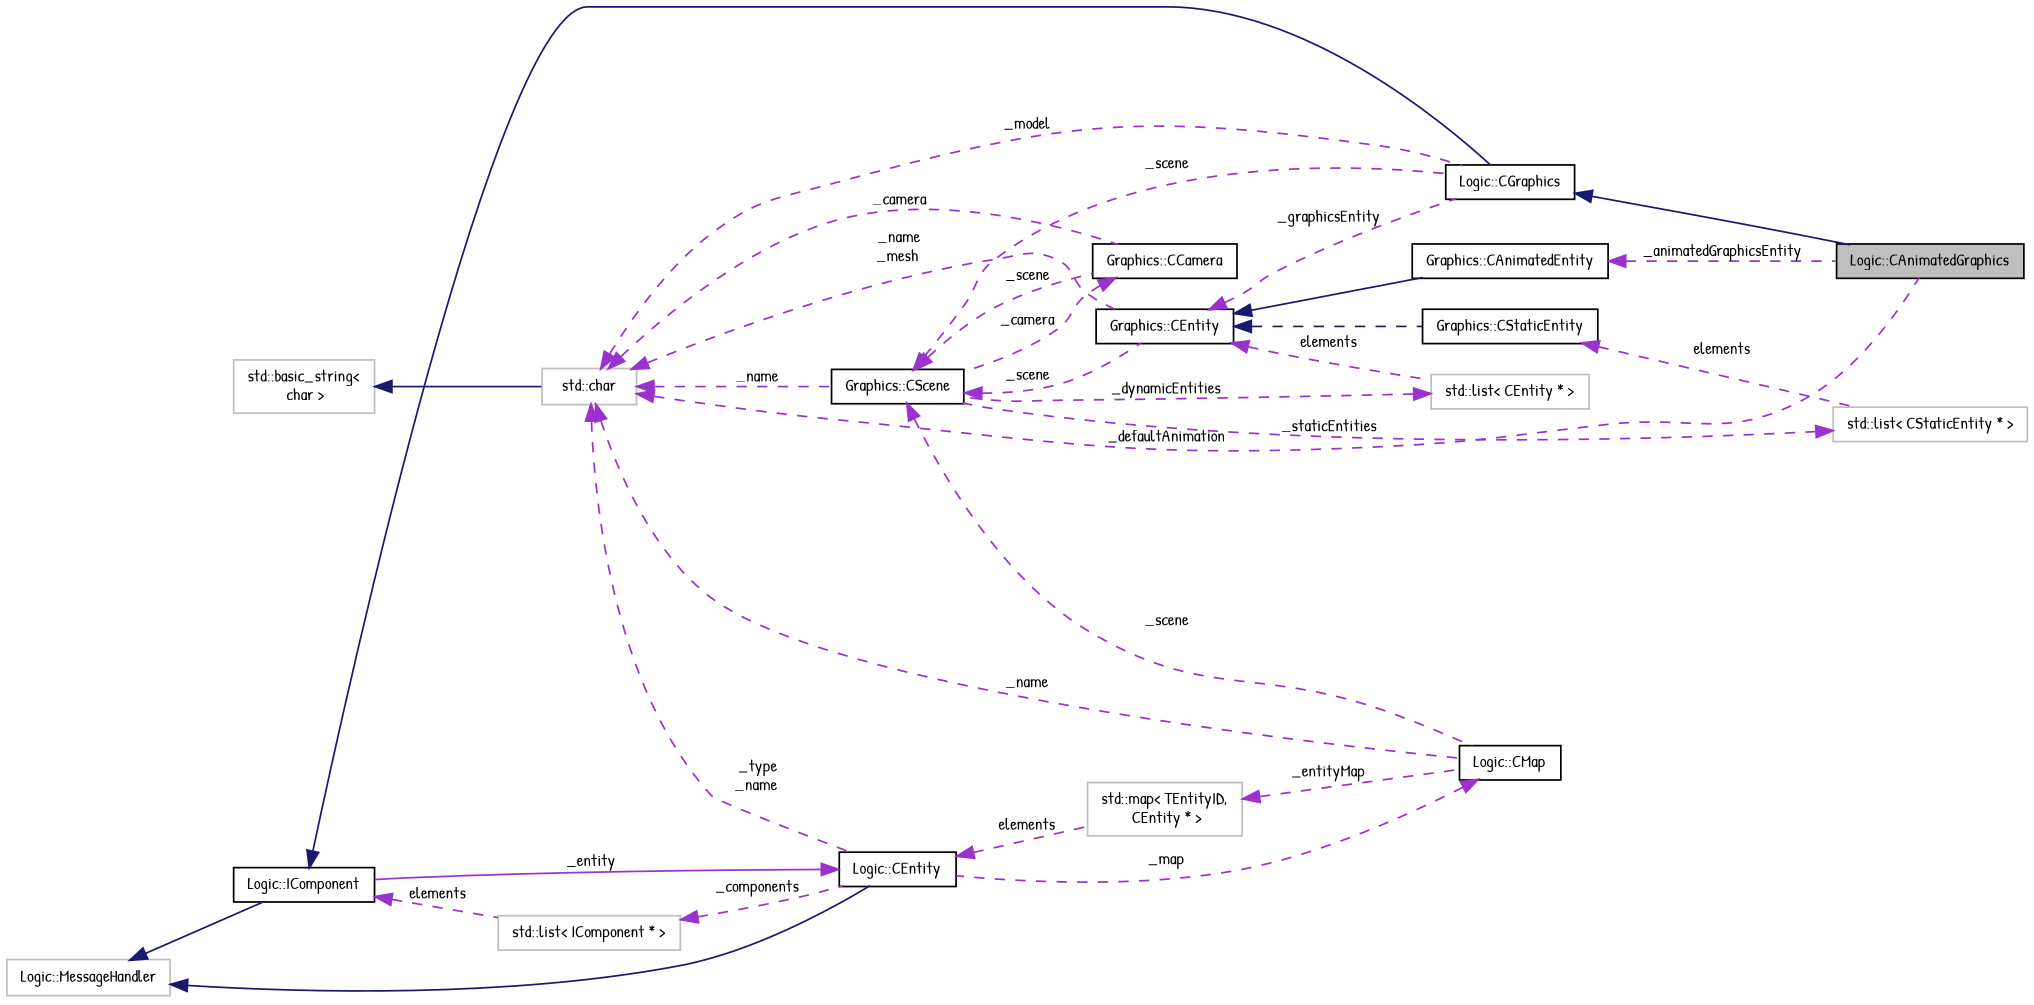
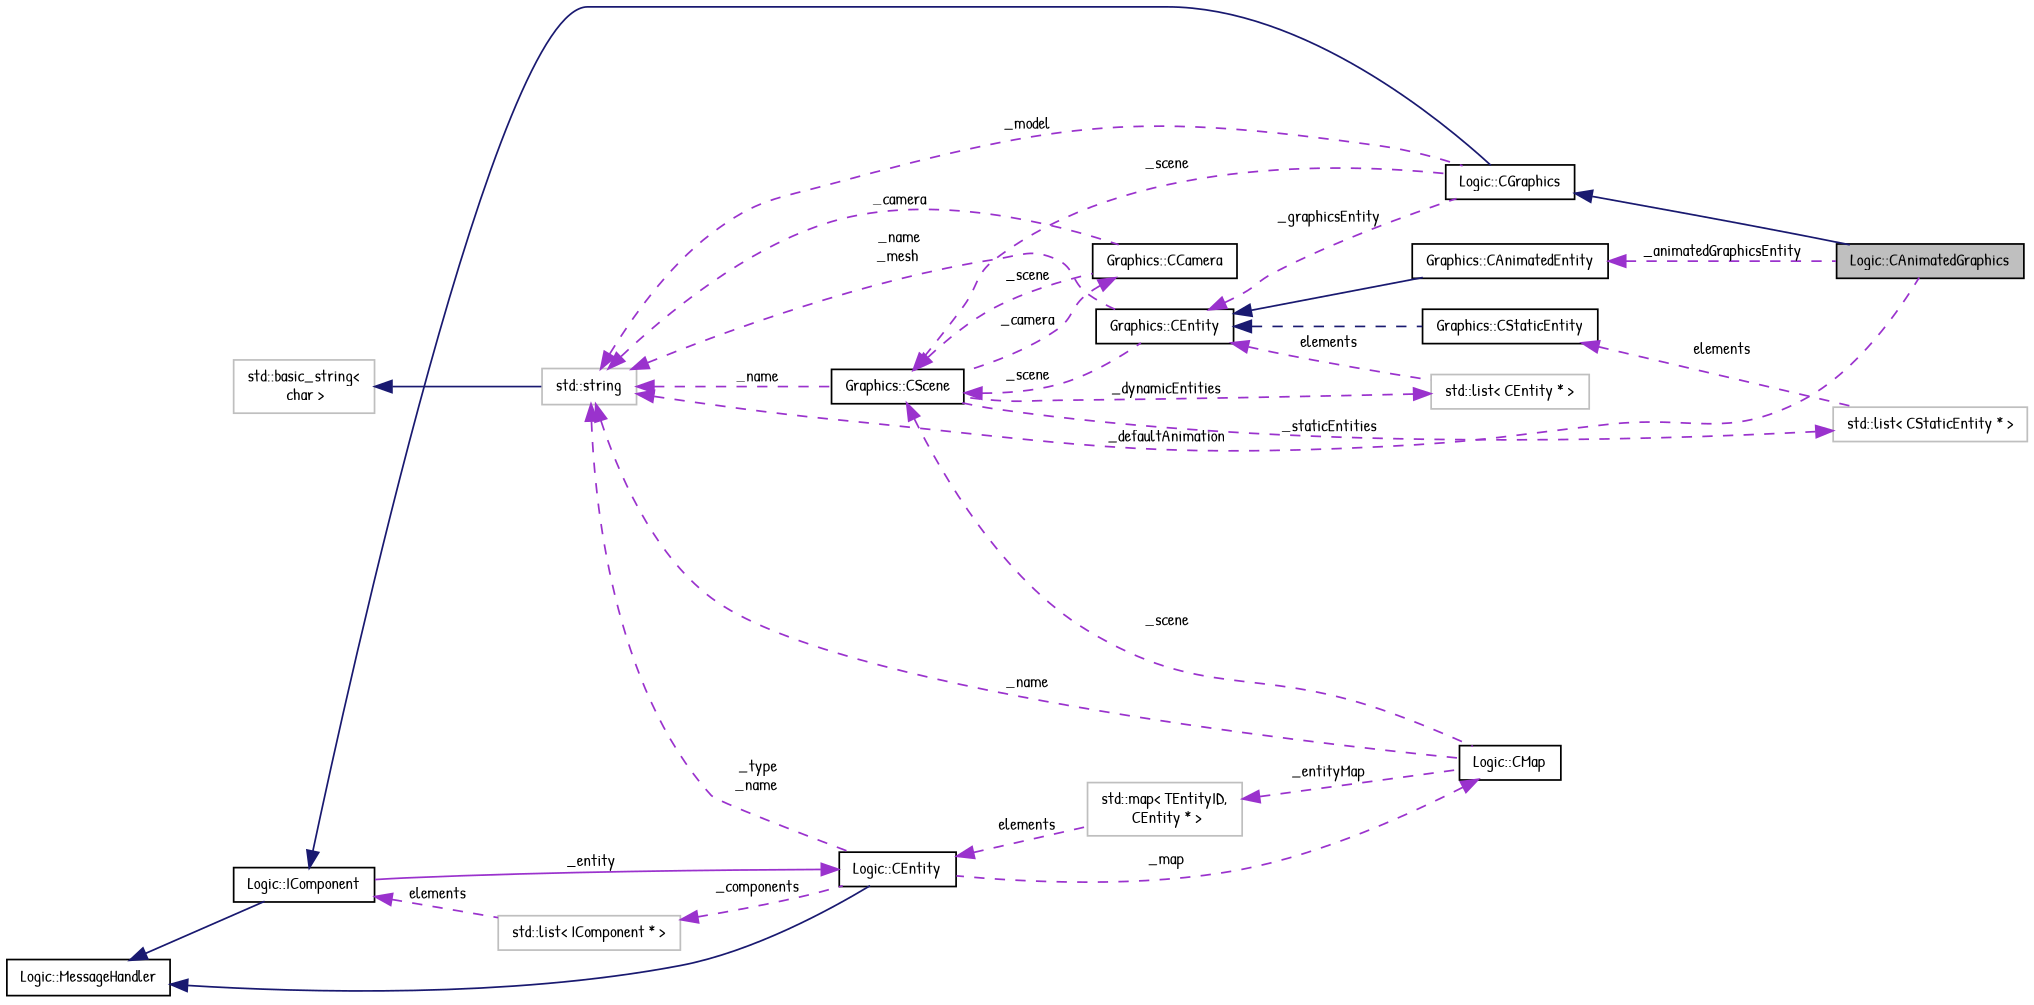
node "std::char": label "std::char" -> "std::string"
node "Logic::MessageHandler": color grey75 -> black
